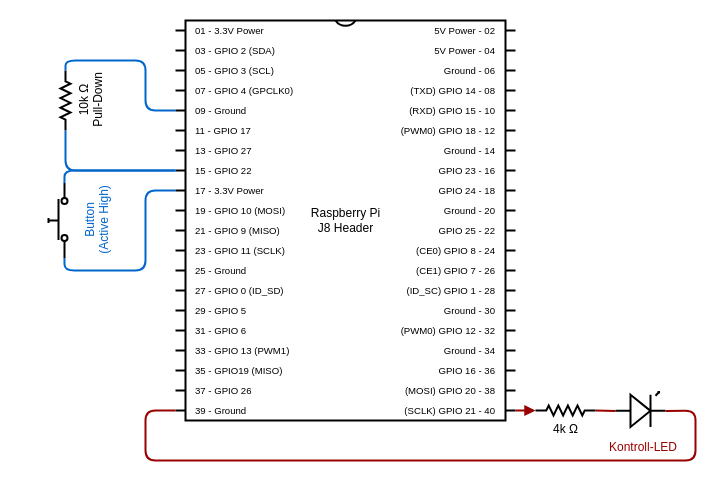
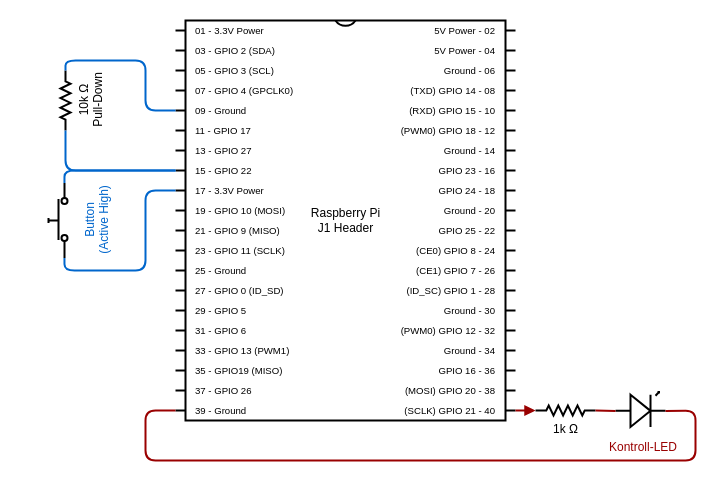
node "Raspberry Pi J8 Header": label "Raspberry Pi J8 Header" -> "Raspberry Pi J1 Header"
node "4k Ω": label "4k Ω" -> "1k Ω"
